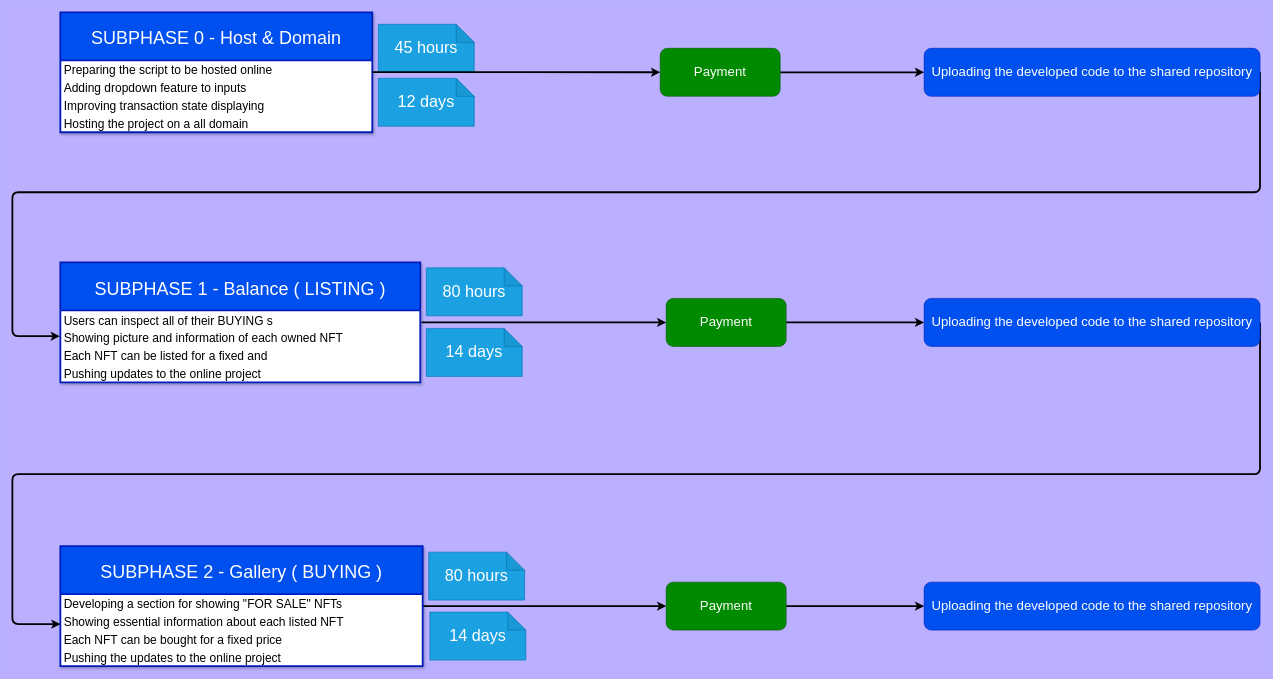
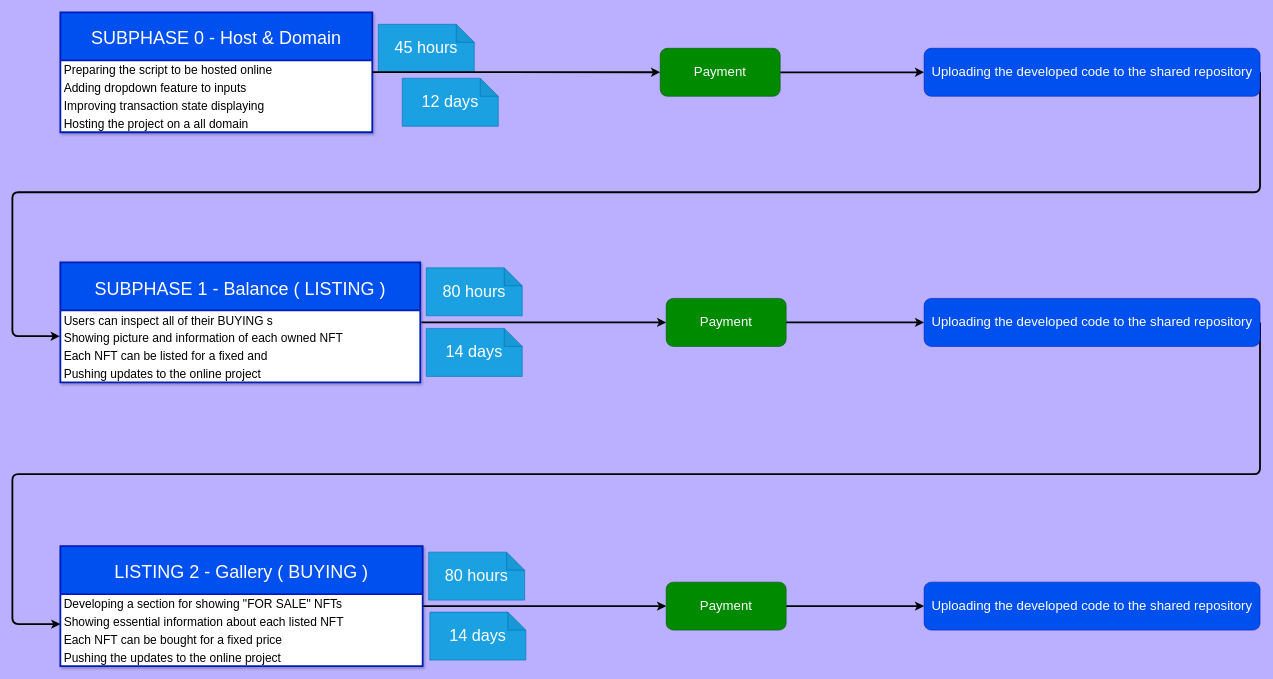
node "12 days": moved (426, 102) -> (450, 102)
node "SUBPHASE 2 - Gallery ( BUYING )": label "SUBPHASE 2 - Gallery ( BUYING )" -> "LISTING 2 - Gallery ( BUYING )"
